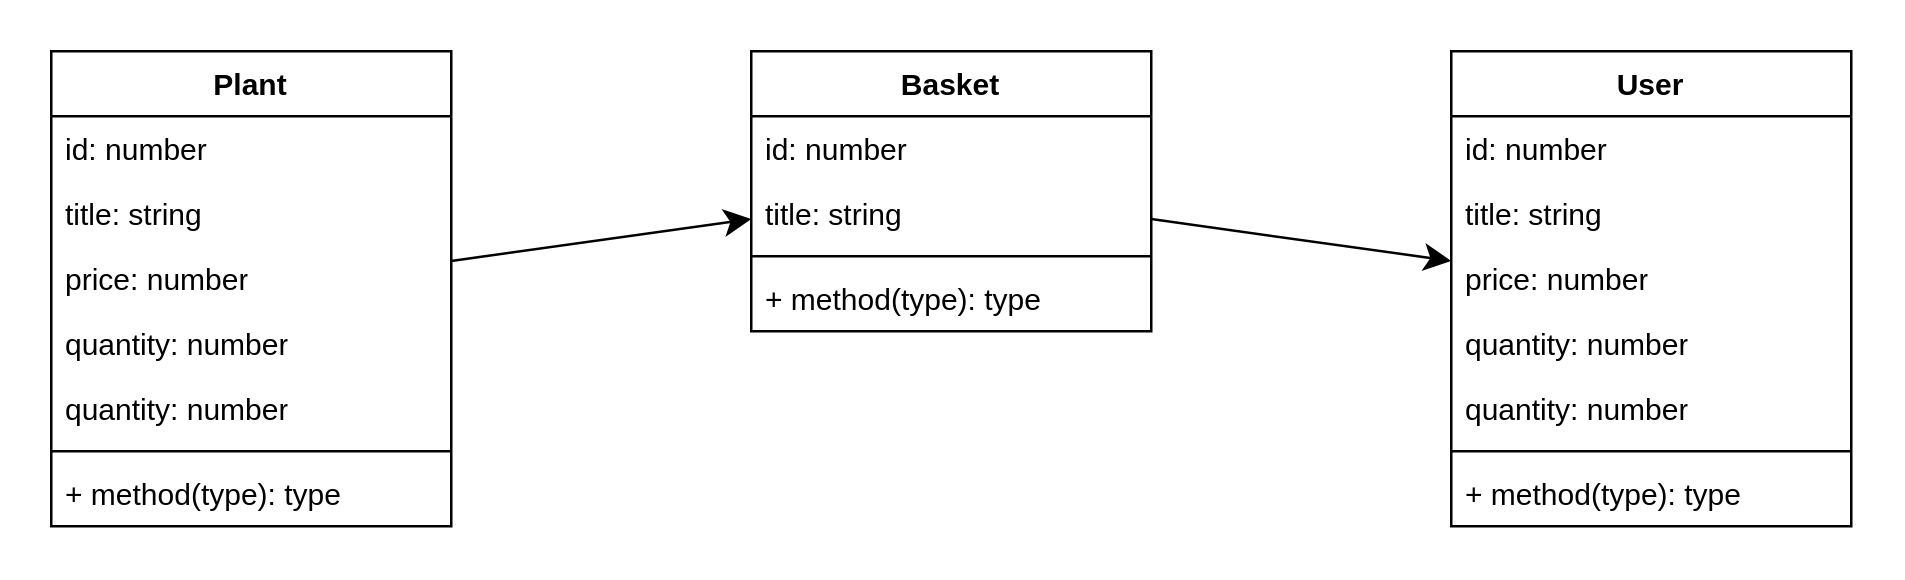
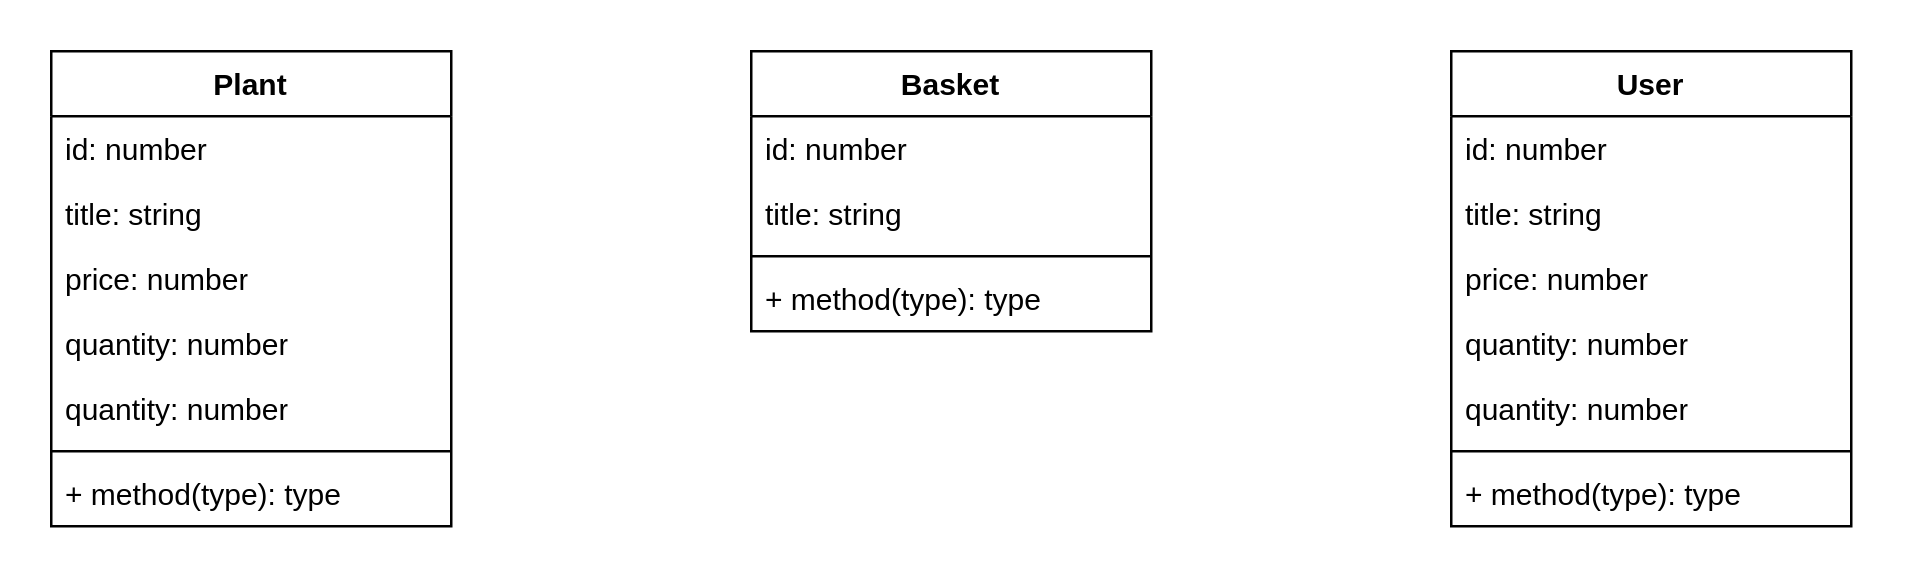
edge "Basket" -> "User": removed
edge "Plant" -> "Basket": removed
